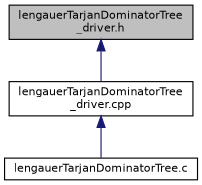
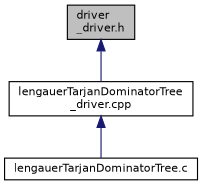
node "lengauerTarjanDominatorTree _driver.h": label "lengauerTarjanDominatorTree _driver.h" -> "driver _driver.h"
